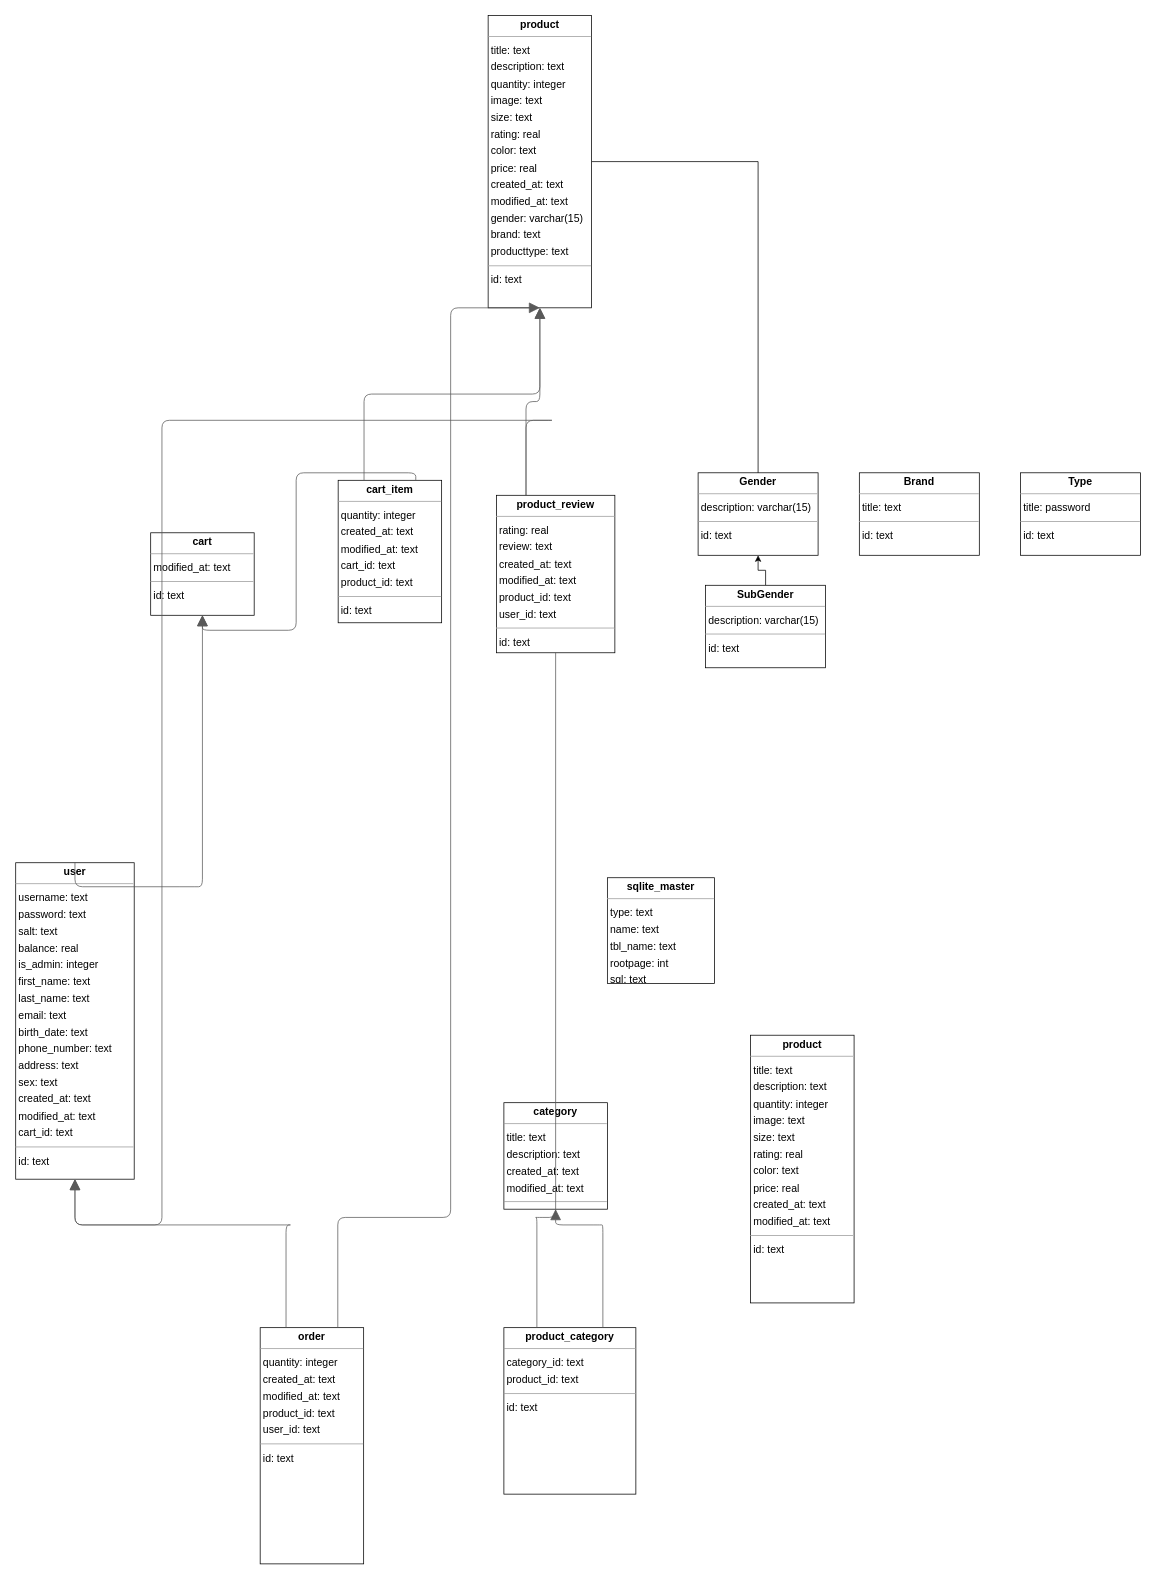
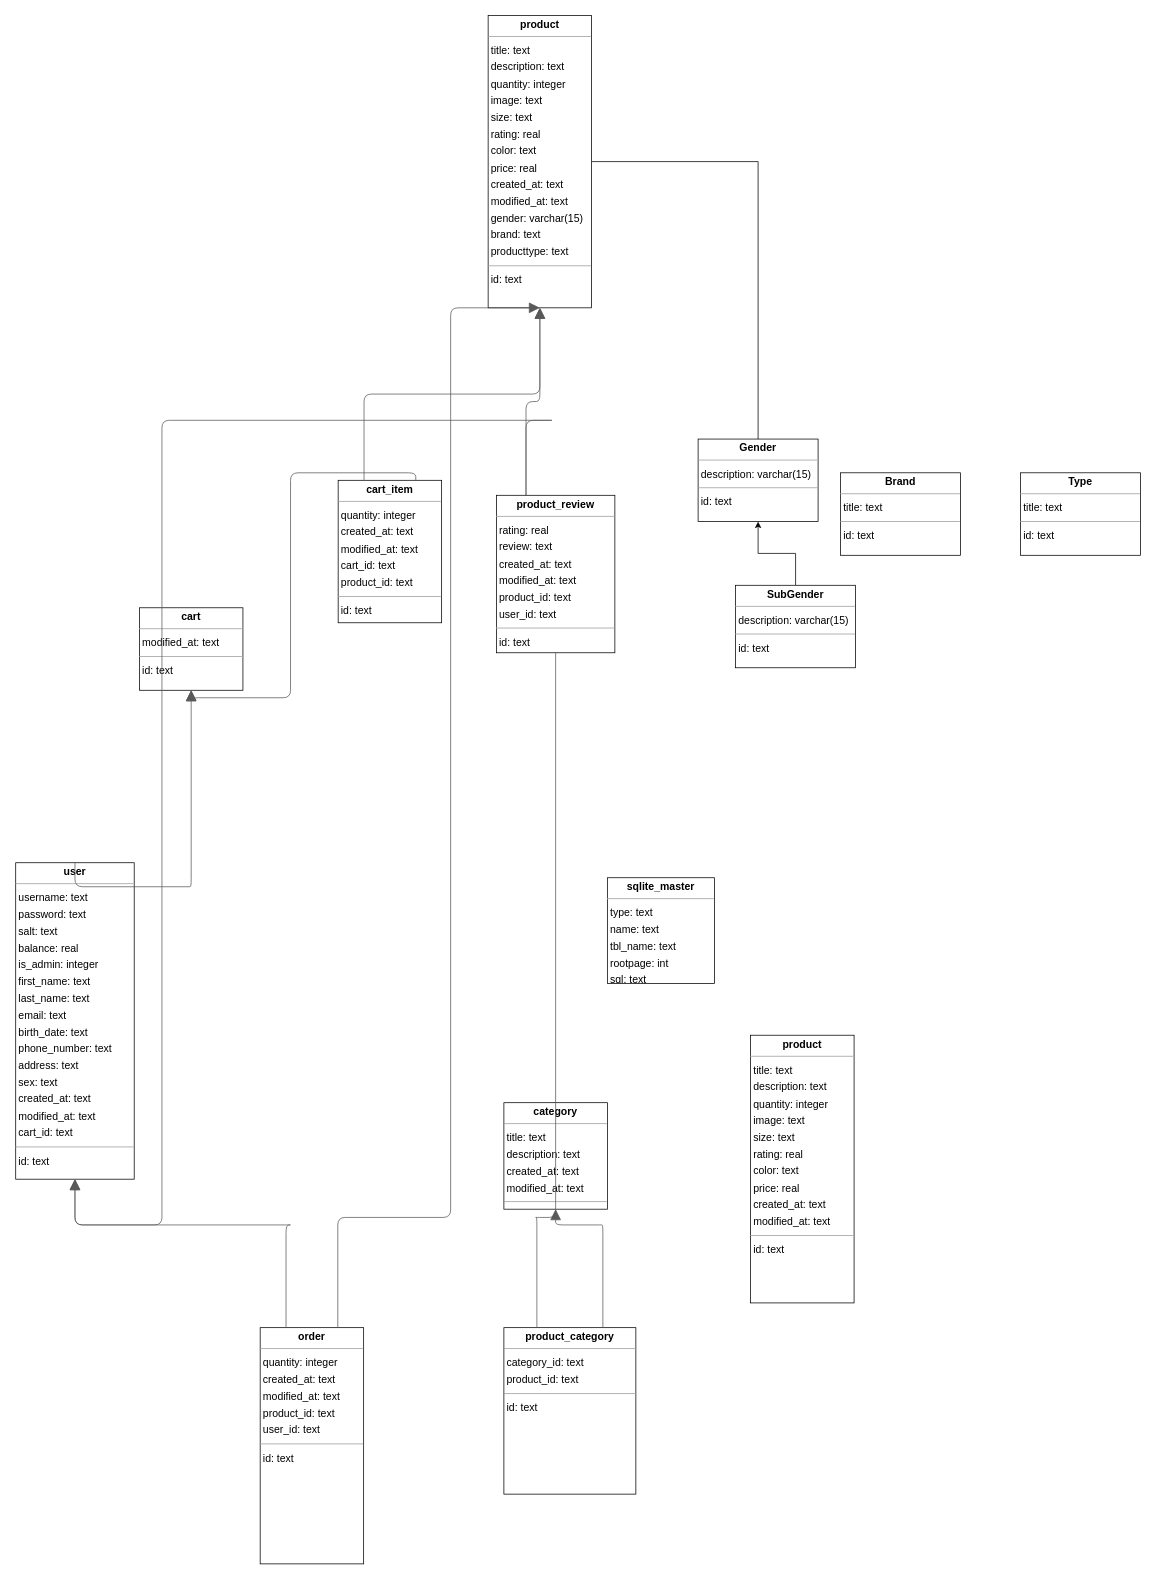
node "Type title: password id: text": label "Type title: password id: text" -> "Type title: text id: text"
node "Gender description: varchar(15) id: text": moved (758, 514) -> (758, 480)
node "Brand title: text id: text": moved (919, 514) -> (900, 514)
node "cart modified_at: text id: text": moved (202, 574) -> (191, 649)
node "SubGender description: varchar(15) id: text": moved (765, 627) -> (795, 627)
